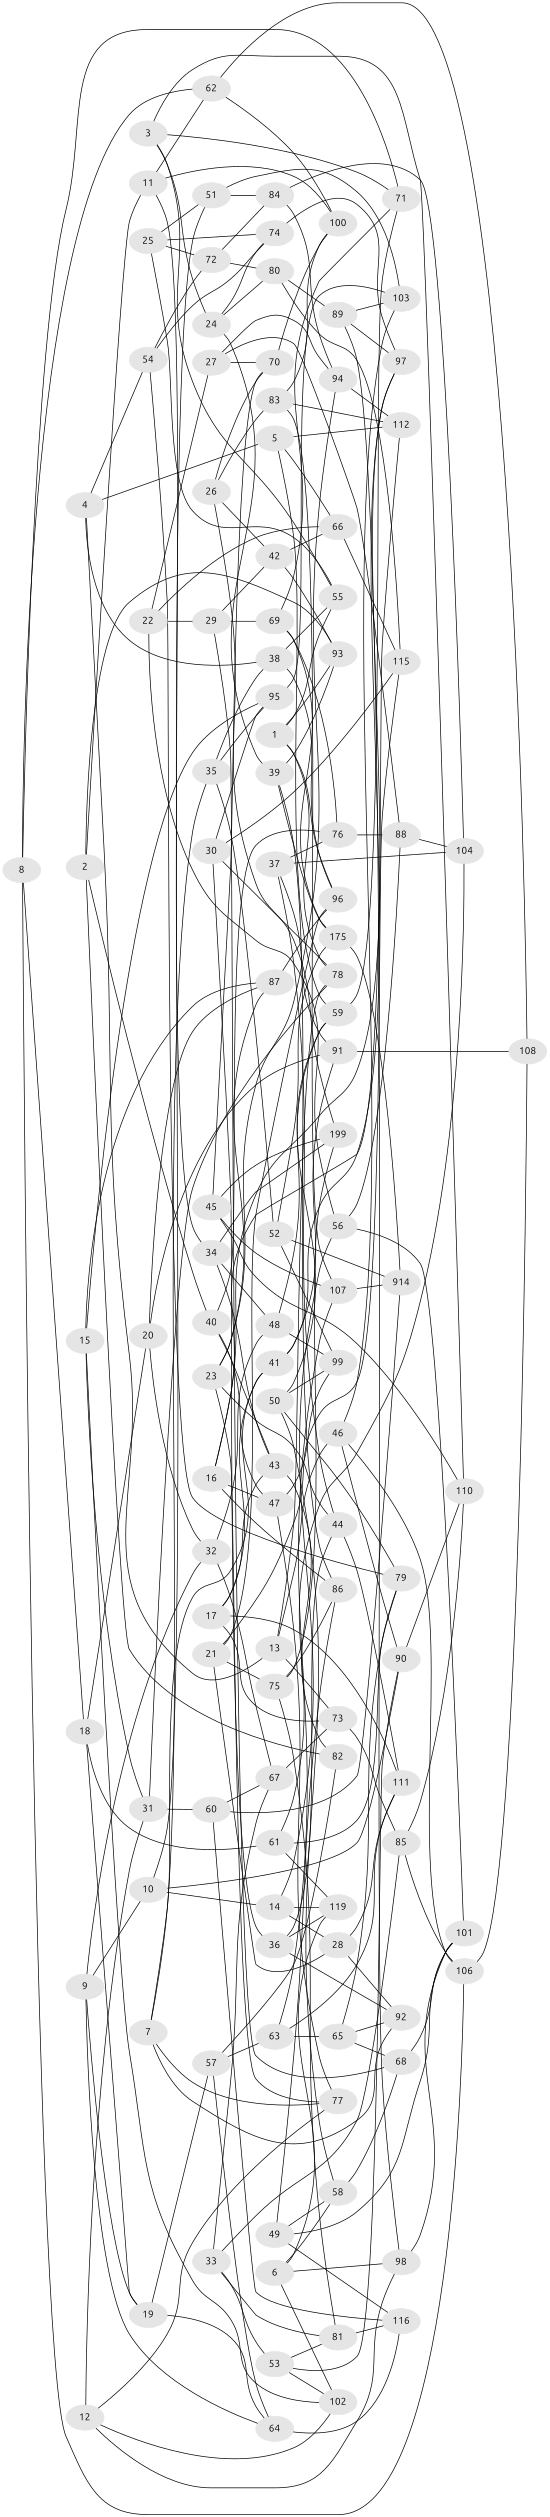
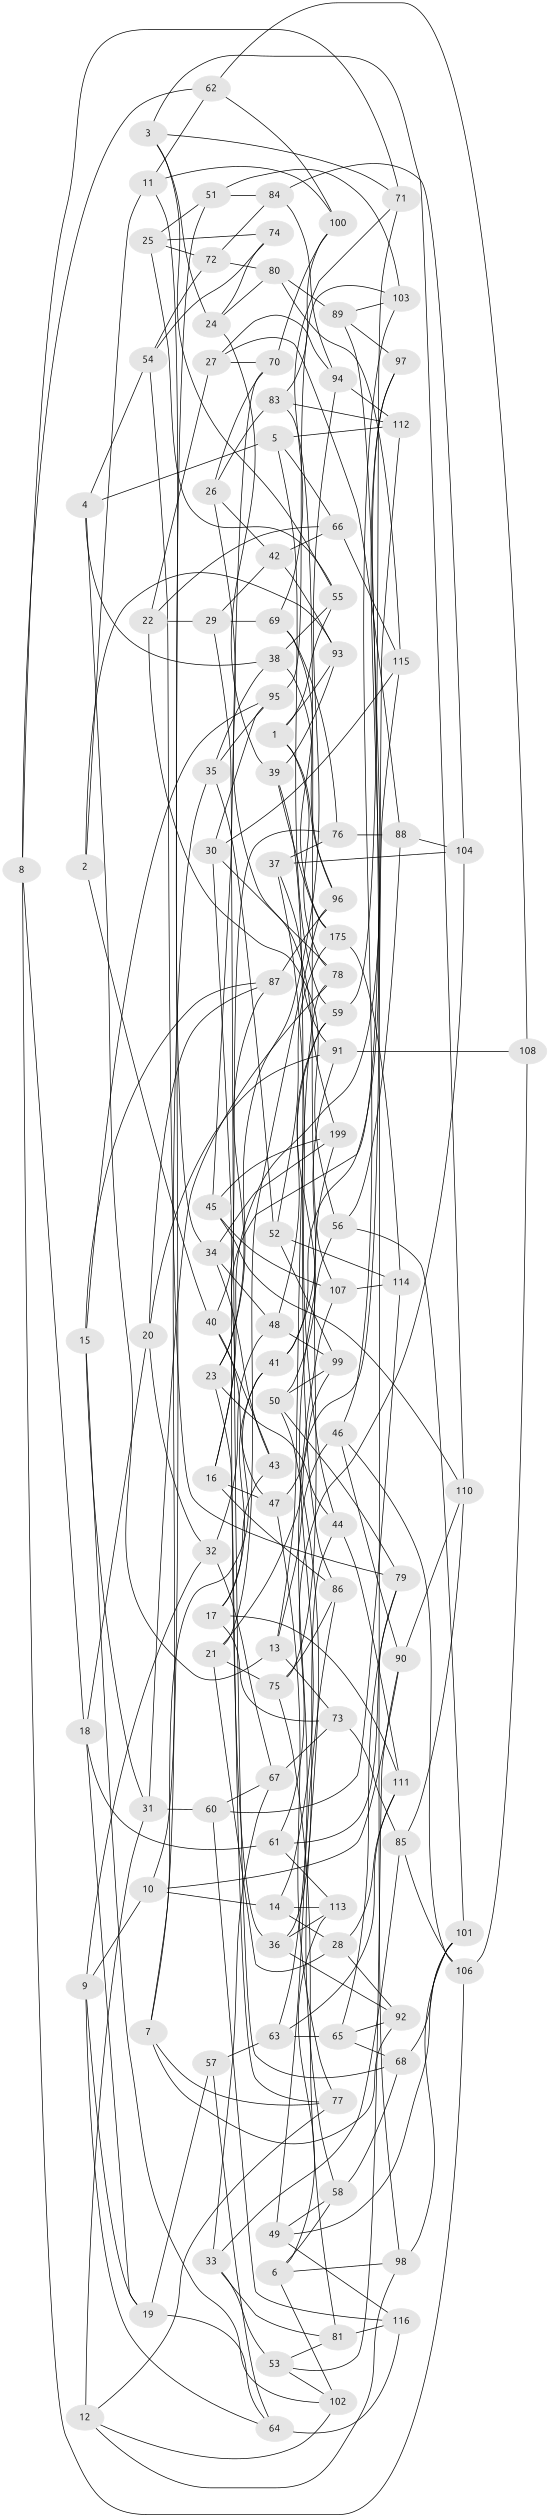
edge "74" -- "97": removed
node "914": label "914" -> "114"
node "82": removed
node "119": label "119" -> "113"
